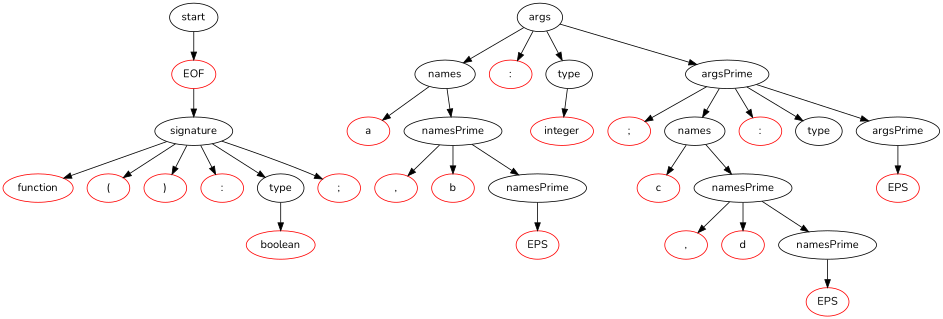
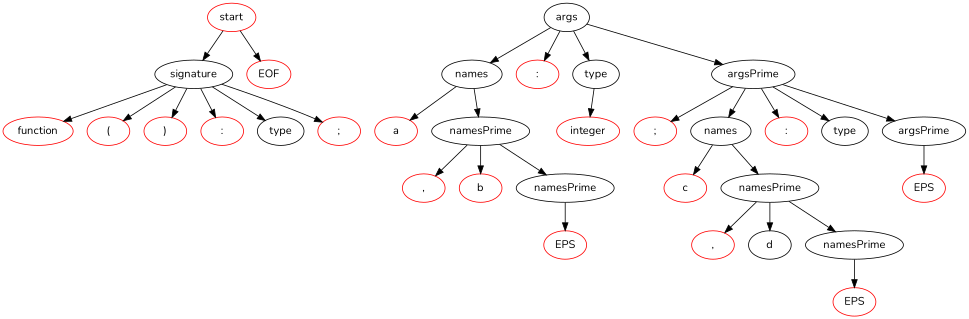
node "start": color black -> red
edge "EOF" -> "signature": now "start" -> "signature"
node "boolean": removed
node "d": color red -> black
